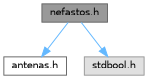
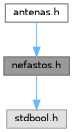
edge "nefastos.h" -> "antenas.h": reversed
